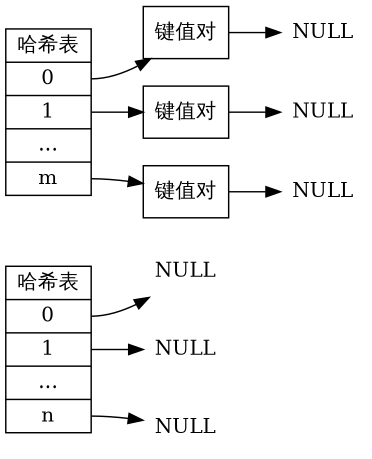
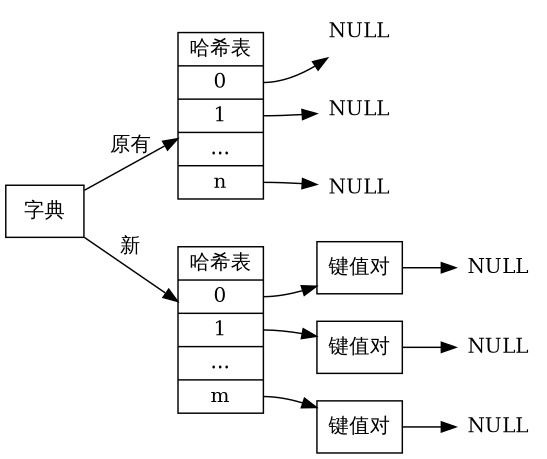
node "字典": added
